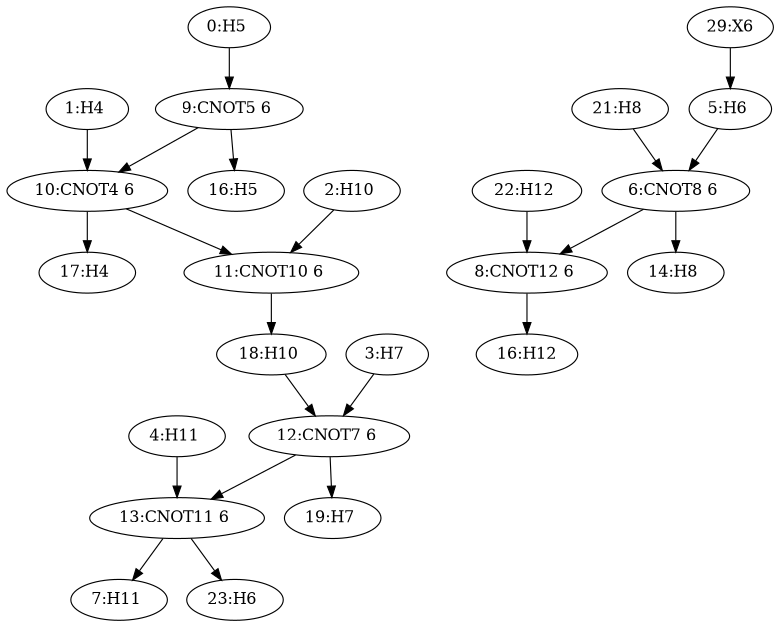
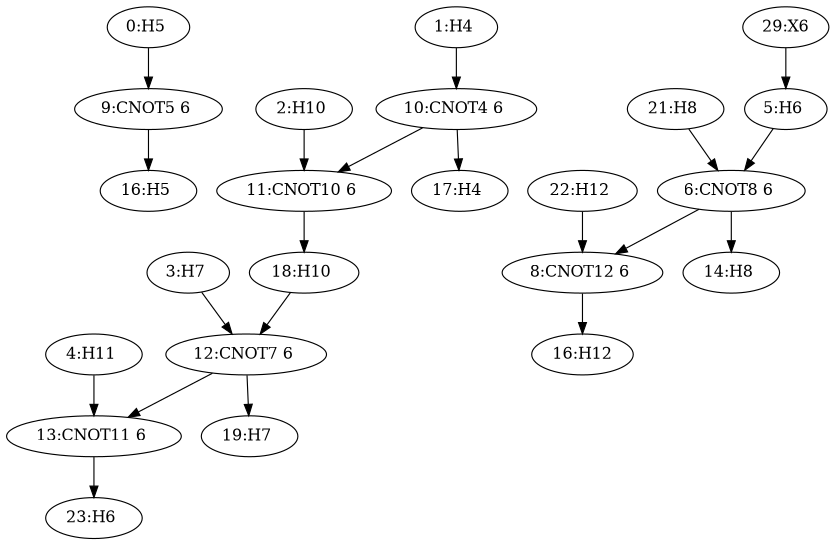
edge "9:CNOT5 6" -> "10:CNOT4 6": removed
node "7:H11": removed
